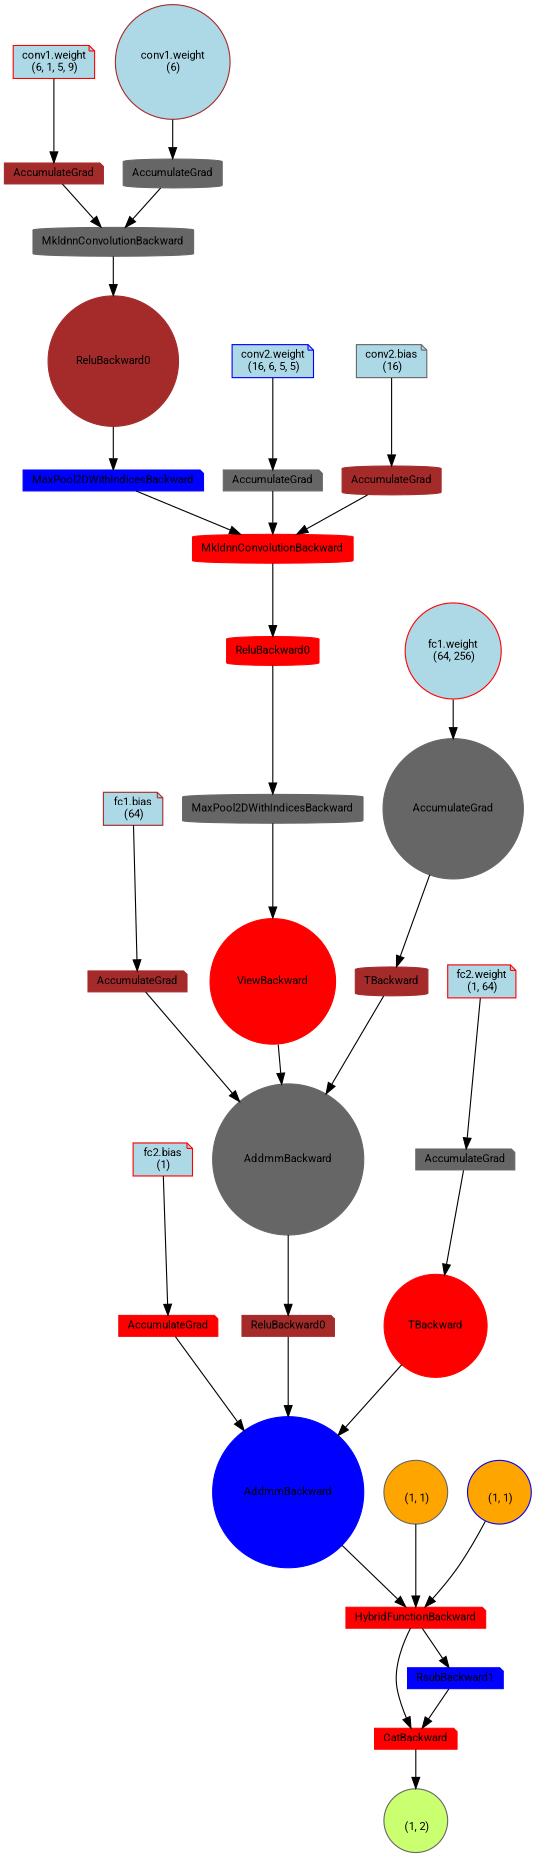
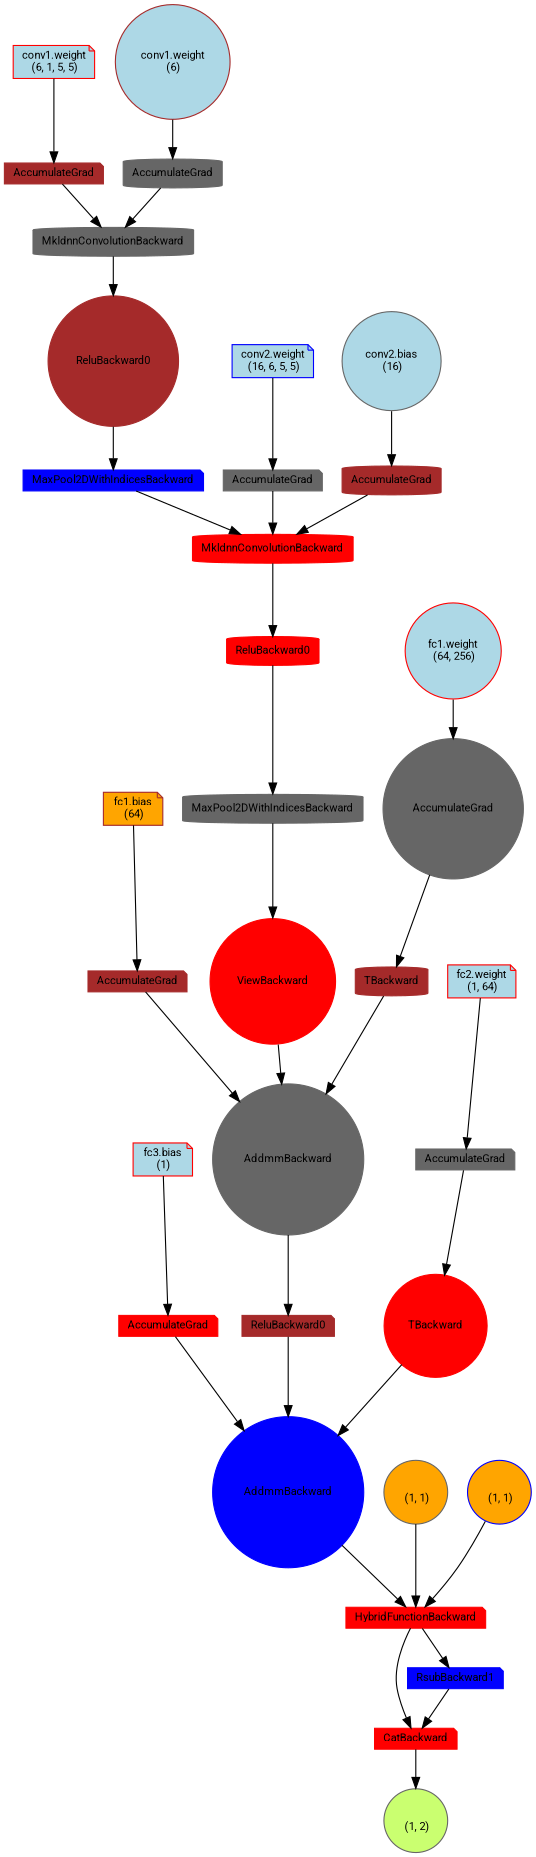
node "conv1.weight (6, 1, 5, 9)": label "conv1.weight (6, 1, 5, 9)" -> "conv1.weight (6, 1, 5, 5)"
node "conv2.bias (16)": shape note -> circle
node "fc1.bias (64)": fillcolor lightblue -> orange
node "fc2.bias (1)": label "fc2.bias (1)" -> "fc3.bias (1)"
